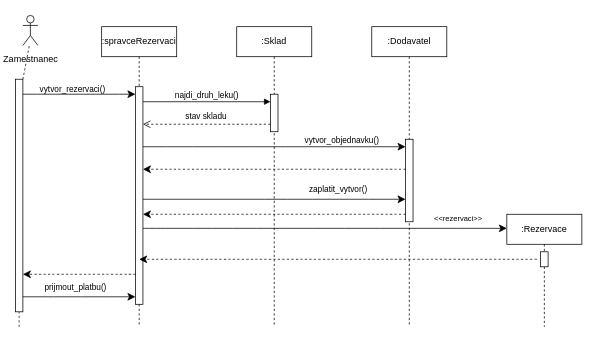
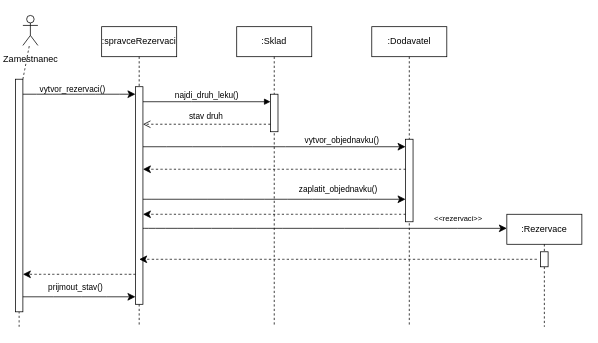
node "stav skladu": label "stav skladu" -> "stav druh"
node "zaplatit_vytvor()": label "zaplatit_vytvor()" -> "zaplatit_objednavku()"
node "prijmout_platbu()": label "prijmout_platbu()" -> "prijmout_stav()"
